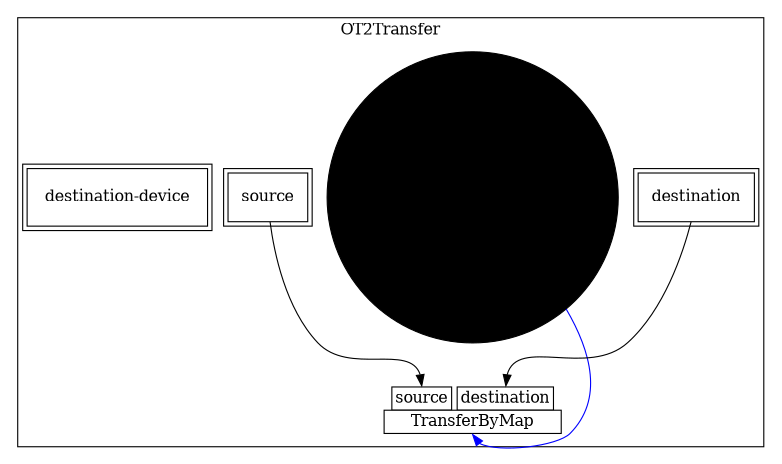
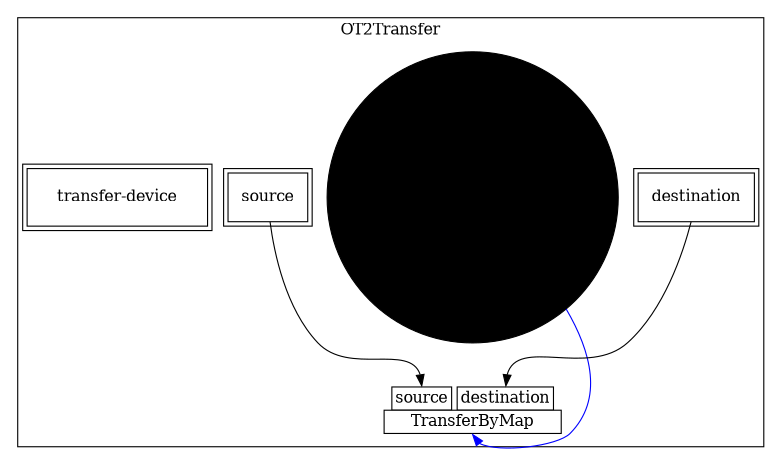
node "destination-device": label "destination-device" -> "transfer-device"
